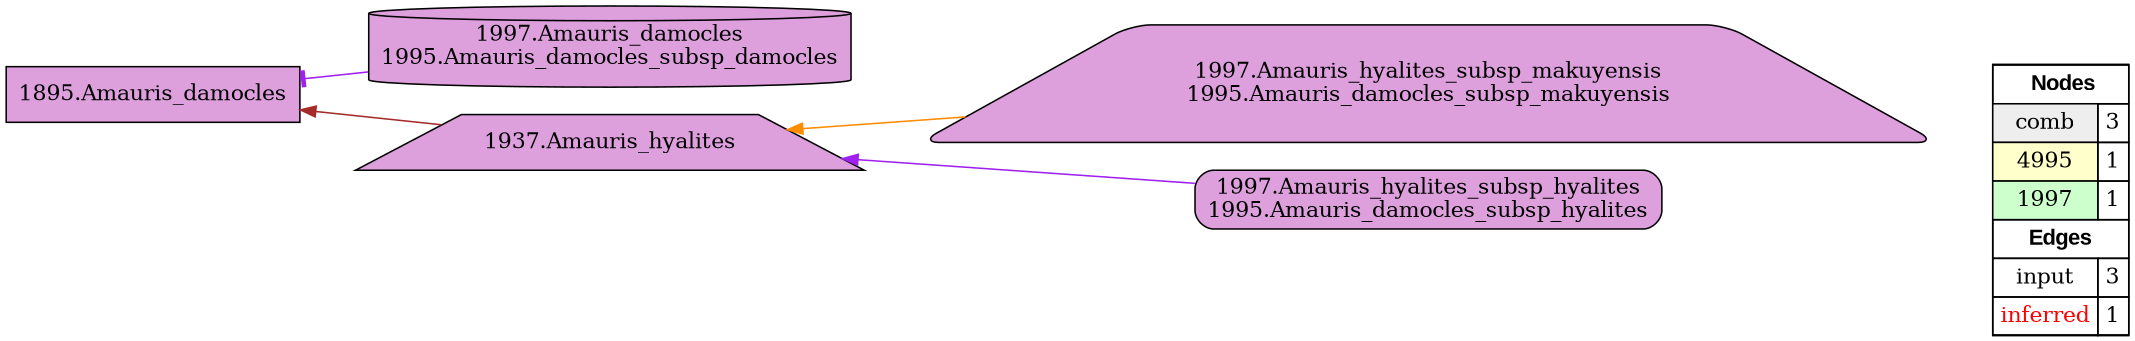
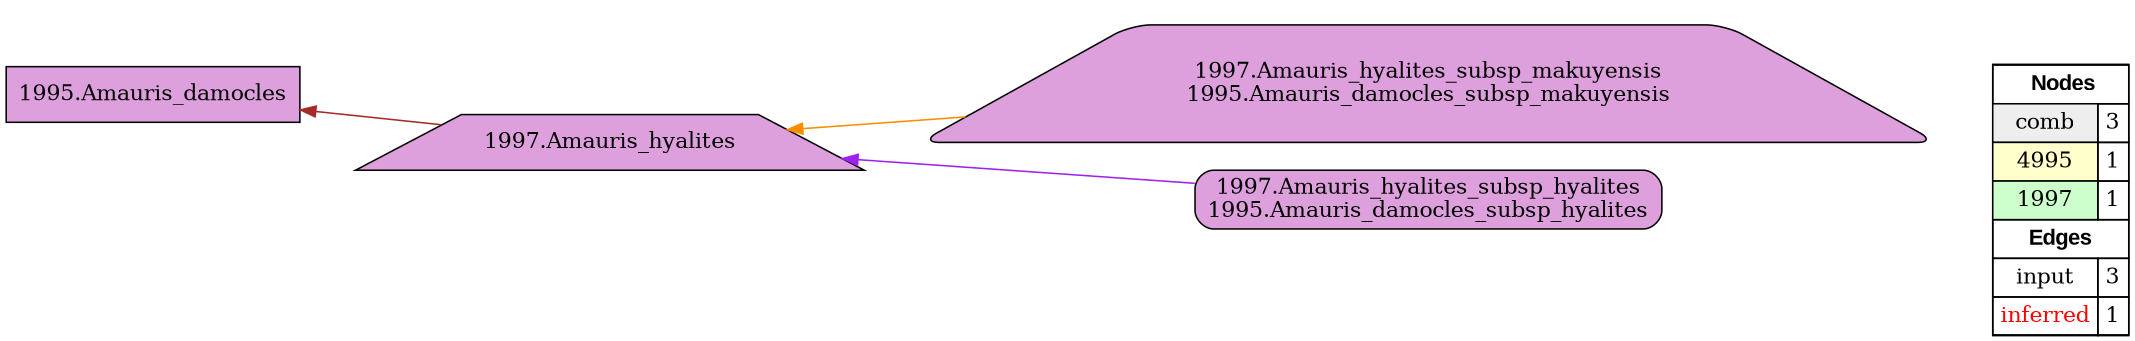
node "1997.Amauris_damocles 1995.Amauris_damocles_subsp_damocles": removed
node "1895.Amauris_damocles": label "1895.Amauris_damocles" -> "1995.Amauris_damocles"
node "1937.Amauris_hyalites": label "1937.Amauris_hyalites" -> "1997.Amauris_hyalites"
